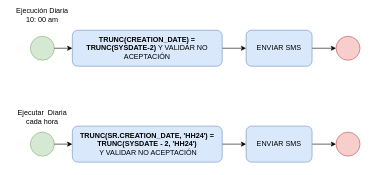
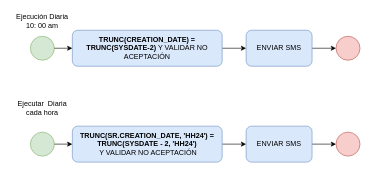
node "Ejecución Diaria 10: 00 am": moved (42, 15) -> (42, 21)
node "Ejecutar Diaria cada hora": moved (42, 117) -> (42, 108)
